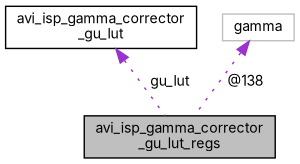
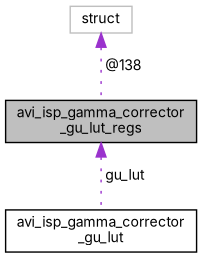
node "gamma": label "gamma" -> "struct"
edge "avi_isp_gamma_corrector _gu_lut_regs" -> "avi_isp_gamma_corrector _gu_lut": reversed
